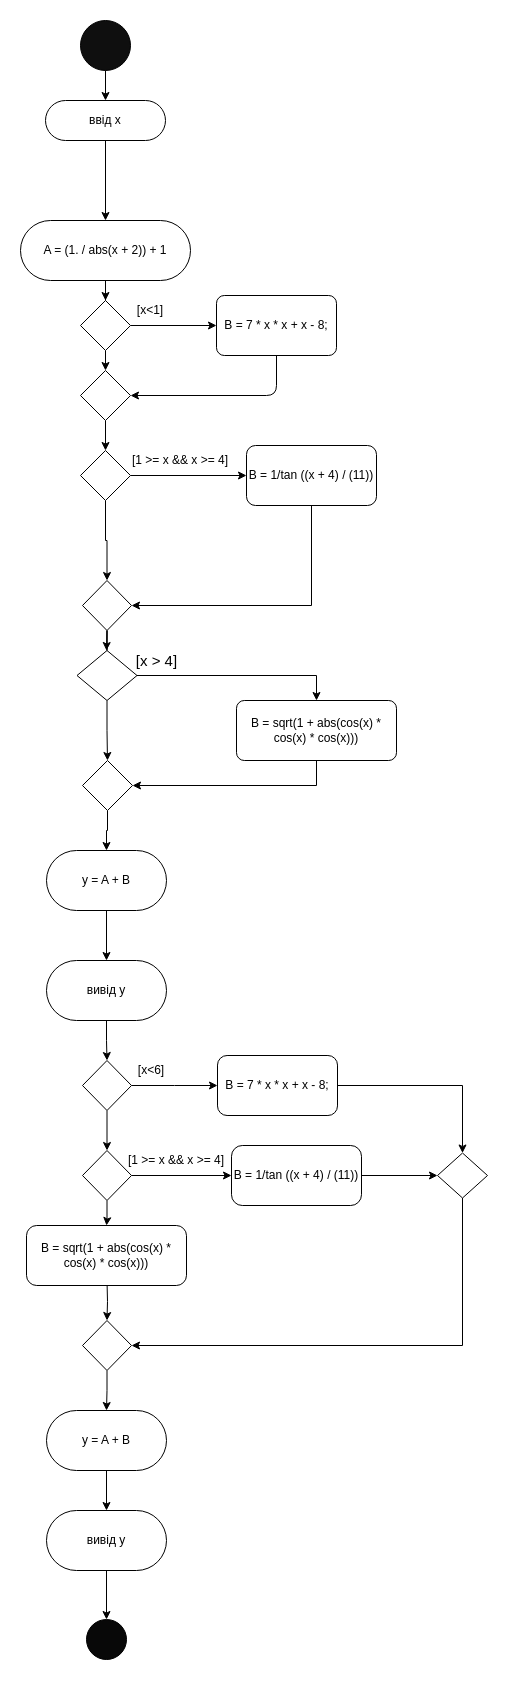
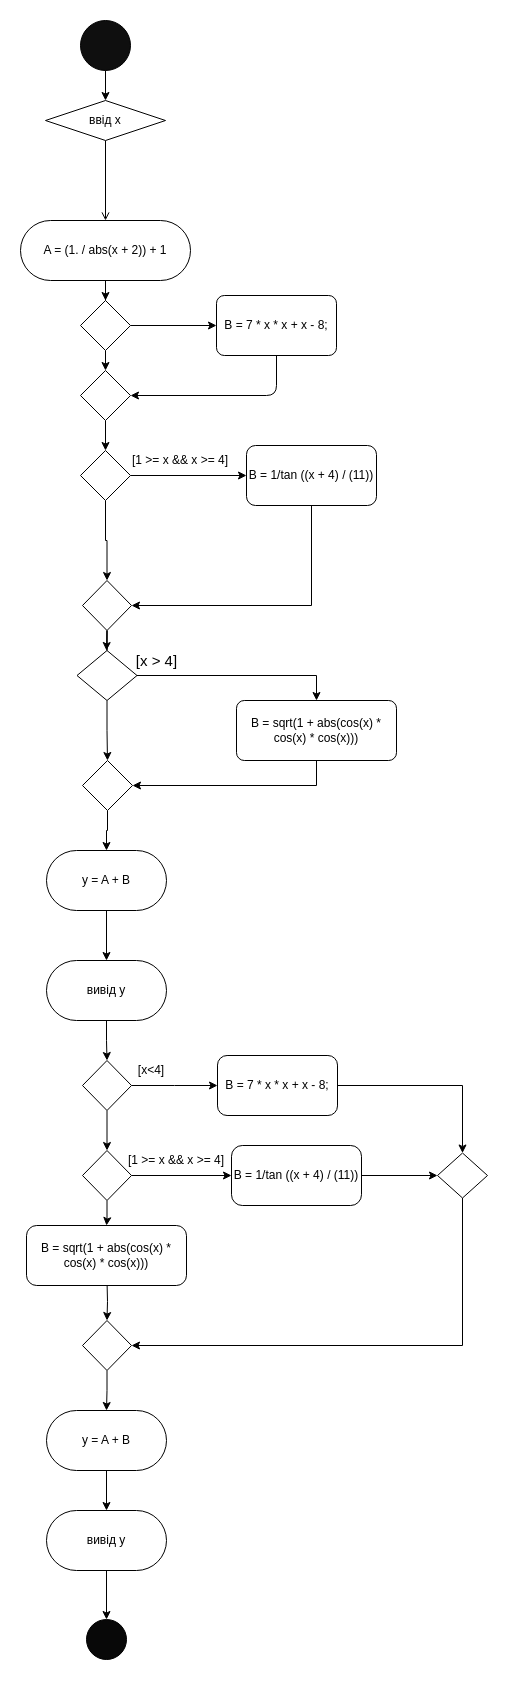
node "ввід x": shape rounded rectangle -> diamond
edge "ввід x" -> "A = (1. / abs(x + 2)) + 1": arrowhead classic -> open
node "[x<1]": removed
node "[x<6]": label "[x<6]" -> "[x<4]"
